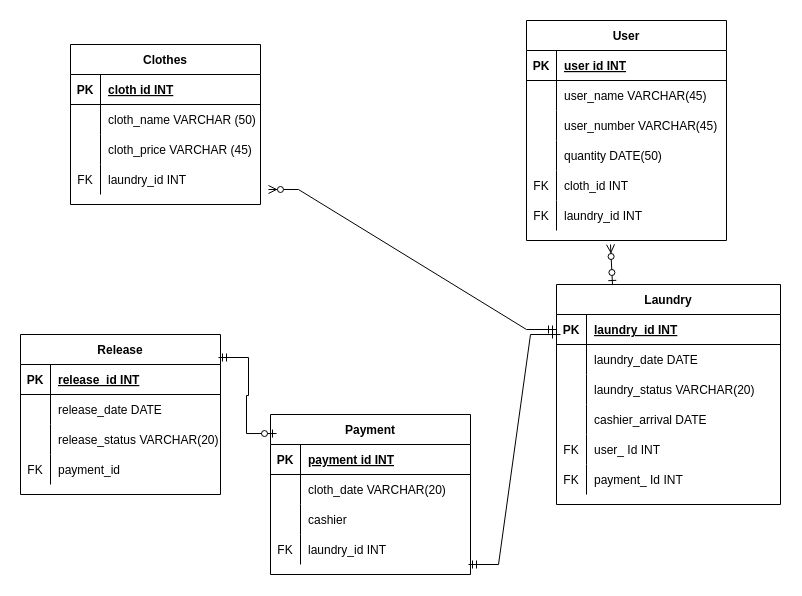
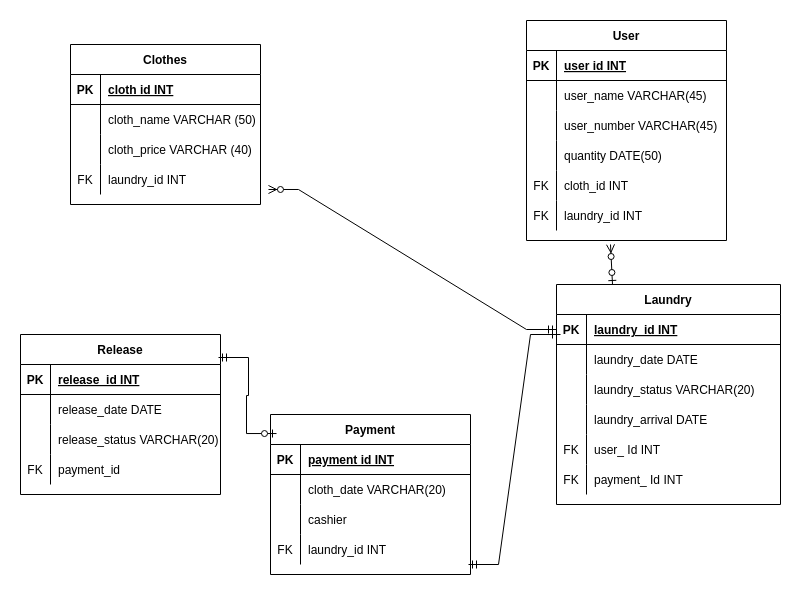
node "cloth_price VARCHAR (45)": label "cloth_price VARCHAR (45)" -> "cloth_price VARCHAR (40)"
node "cashier_arrival DATE": label "cashier_arrival DATE" -> "laundry_arrival DATE"
